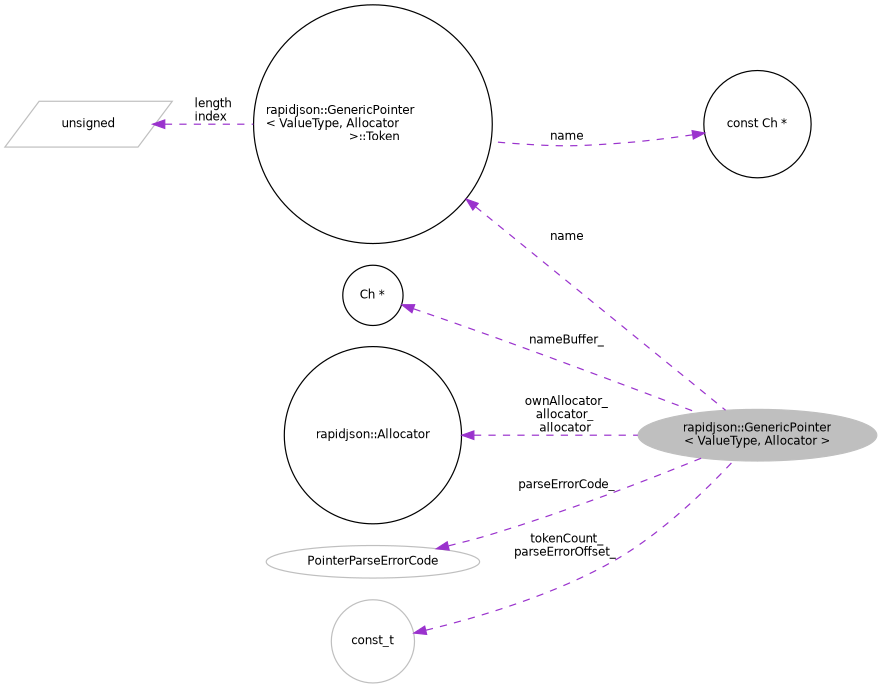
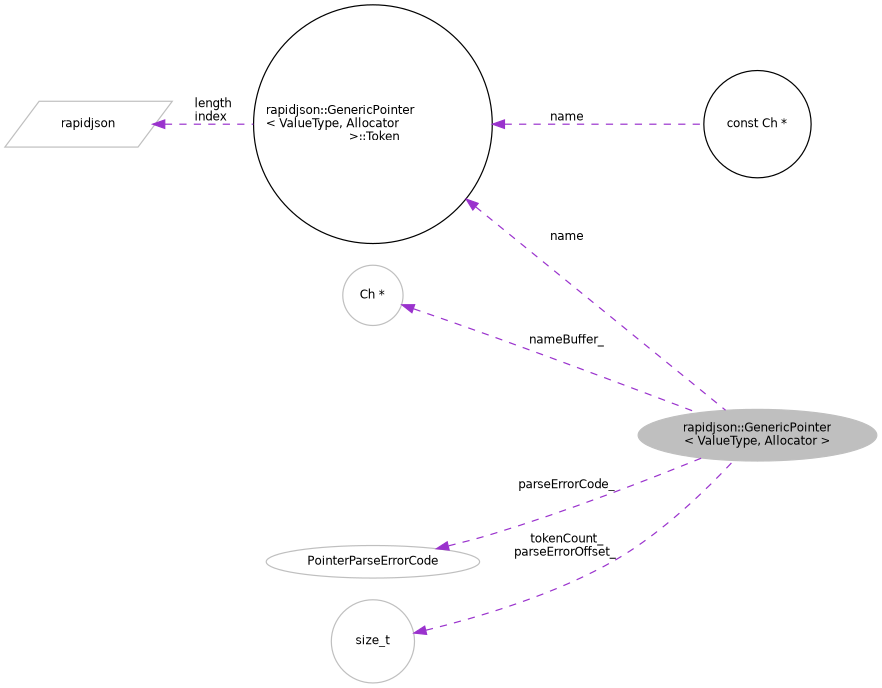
node "unsigned": label "unsigned" -> "rapidjson"
edge "rapidjson::GenericPointer < ValueType, Allocator >::Token" -> "const Ch *": reversed
node "Ch *": color black -> grey75
node "rapidjson::Allocator": removed
node "const_t": label "const_t" -> "size_t"
